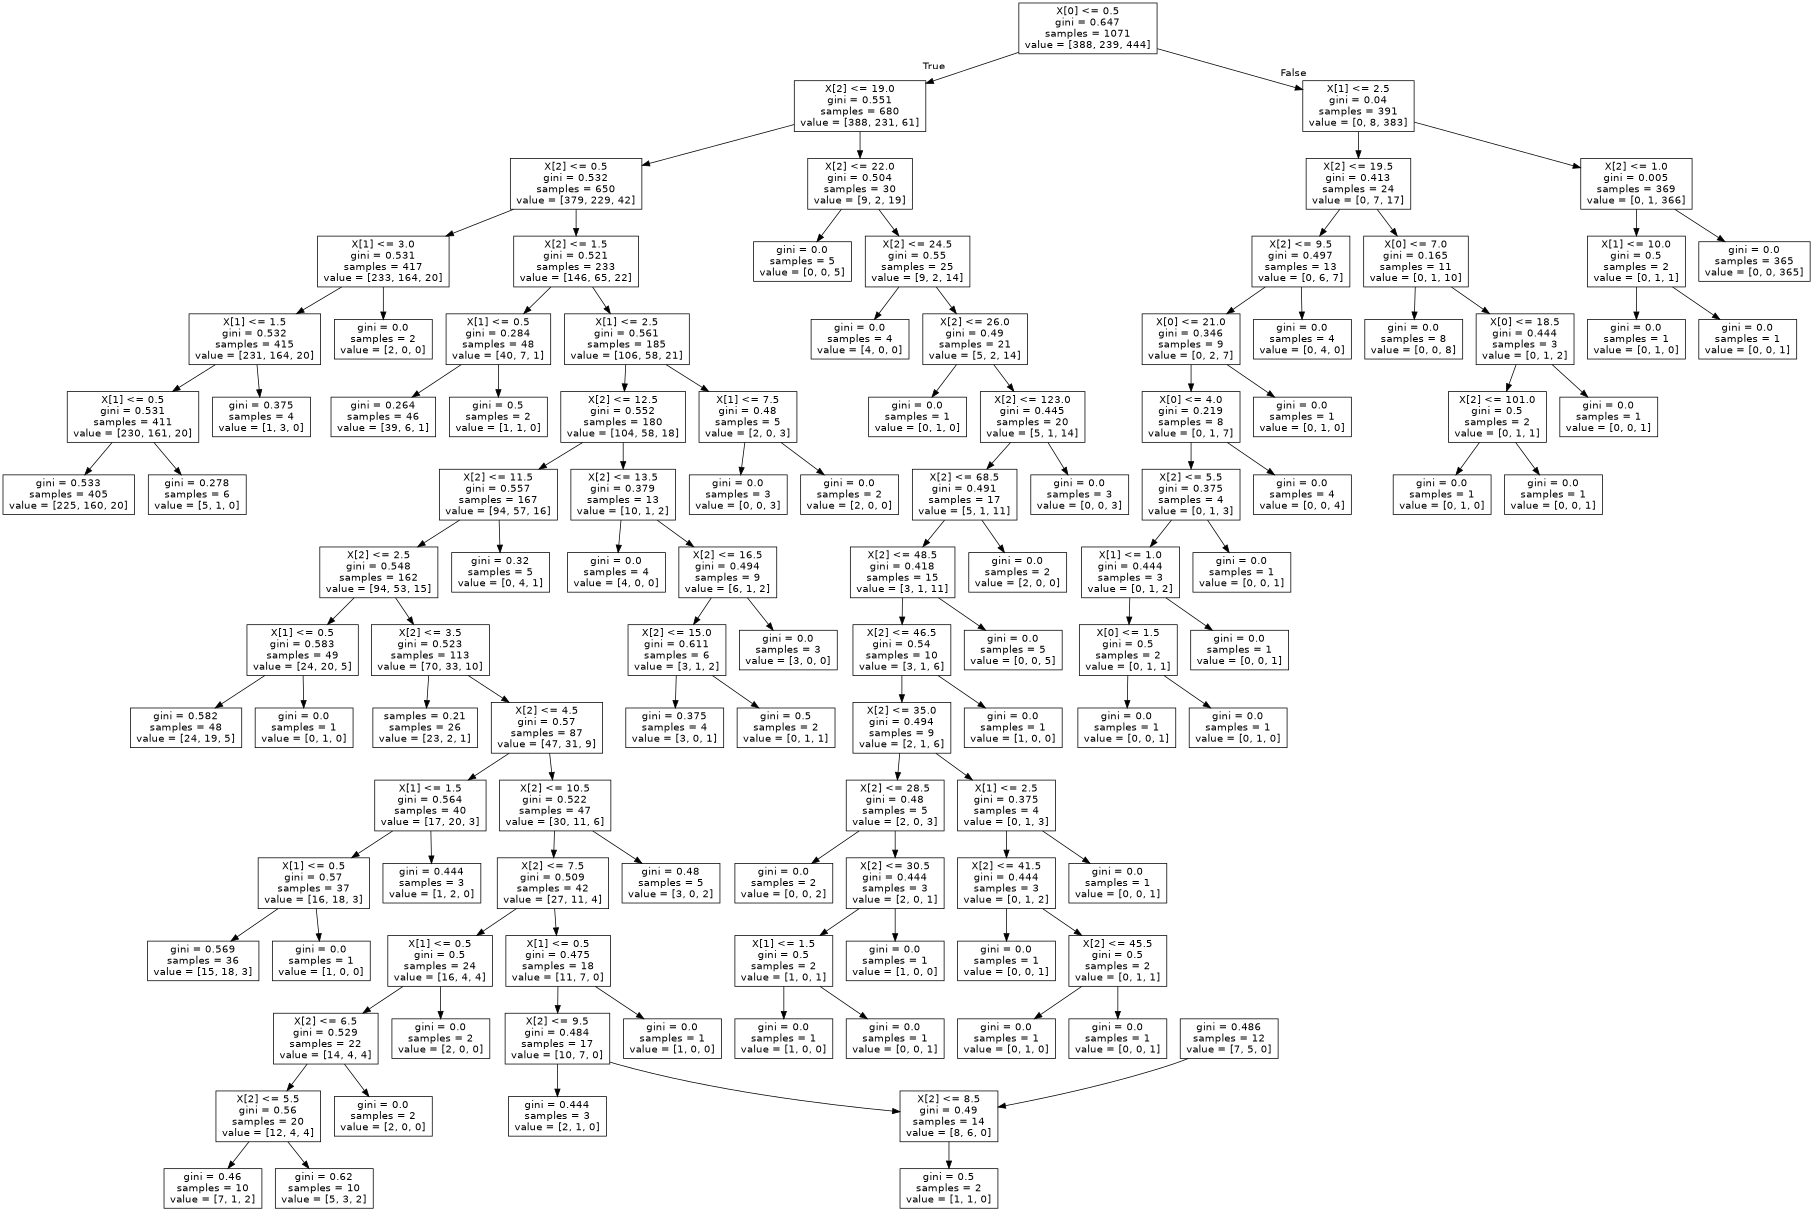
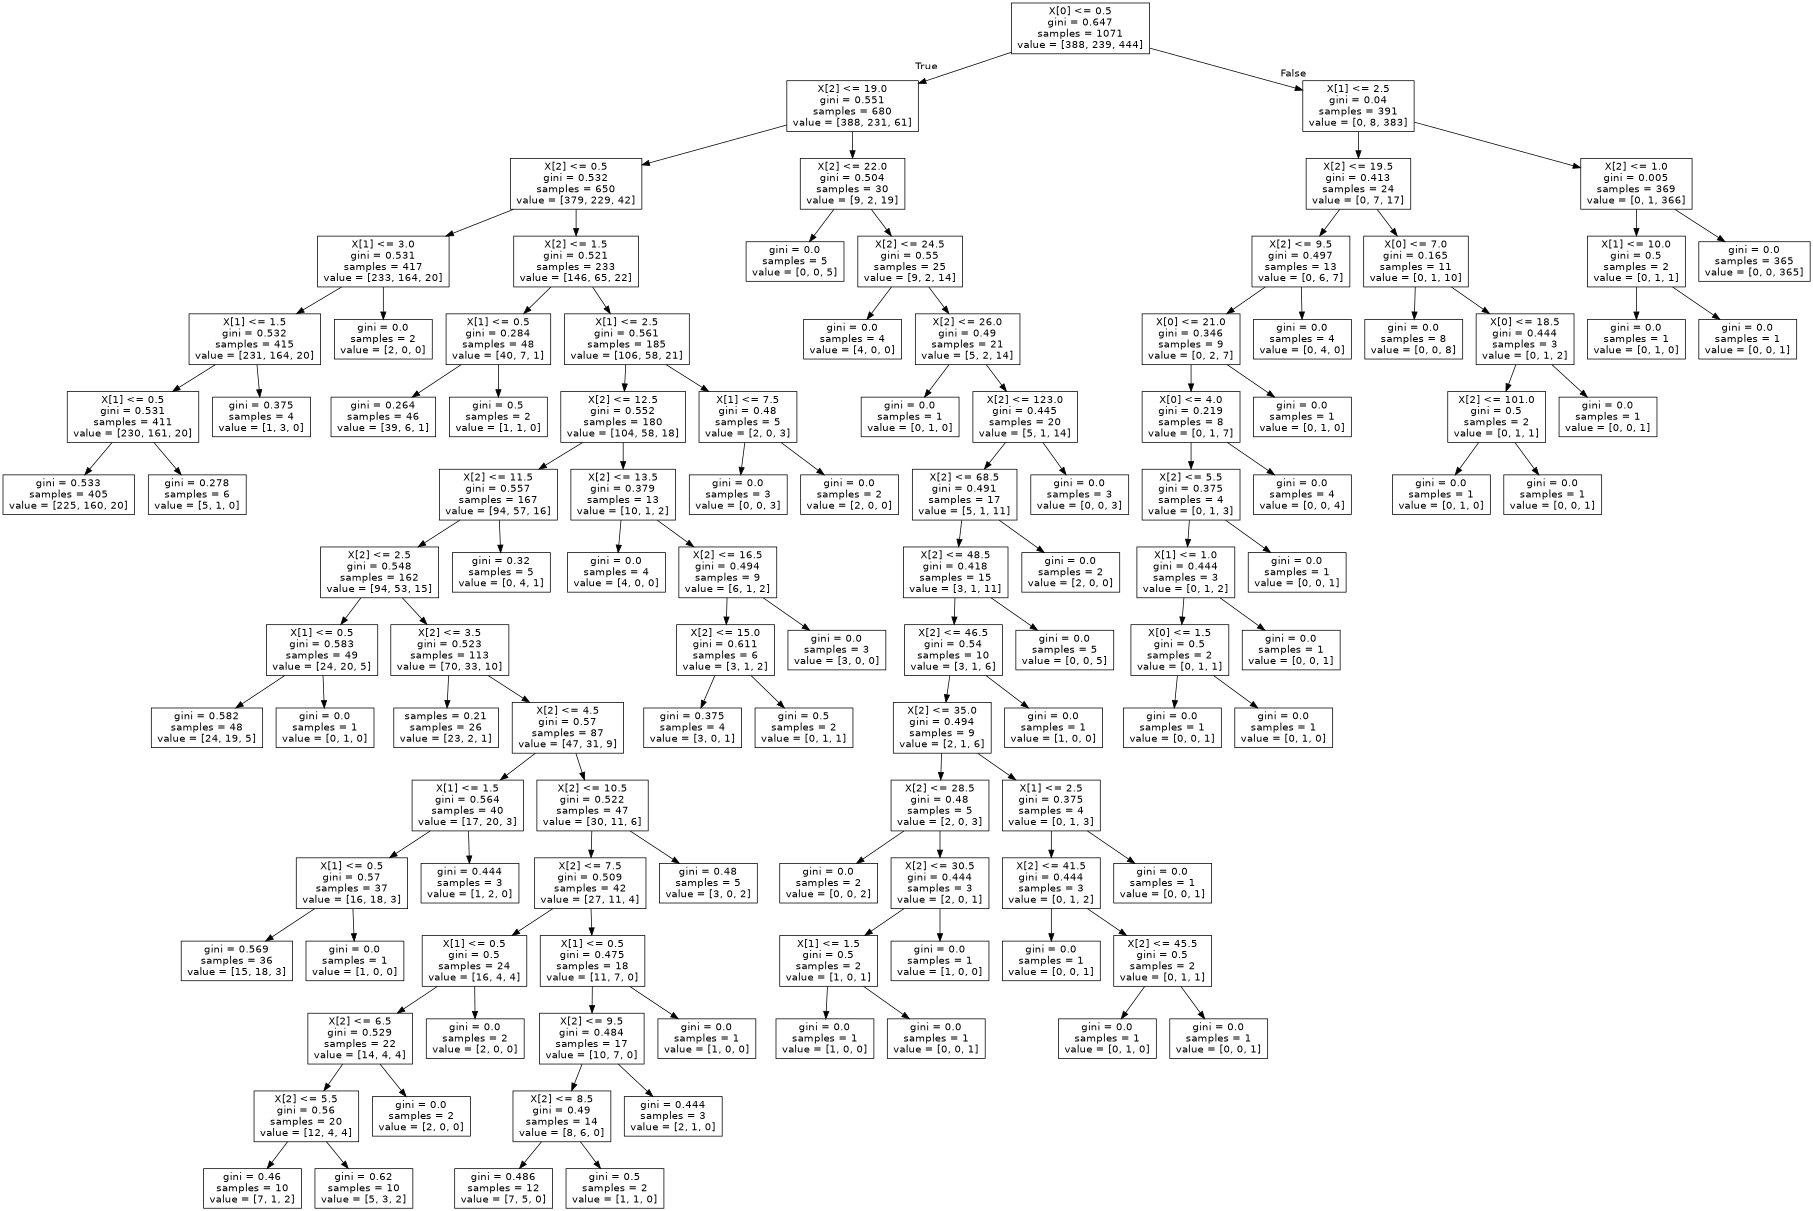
edge "gini = 0.486 samples = 12 value = [7, 5, 0]" -> "X[2] <= 8.5 gini = 0.49 samples = 14 value = [8, 6, 0]": reversed
